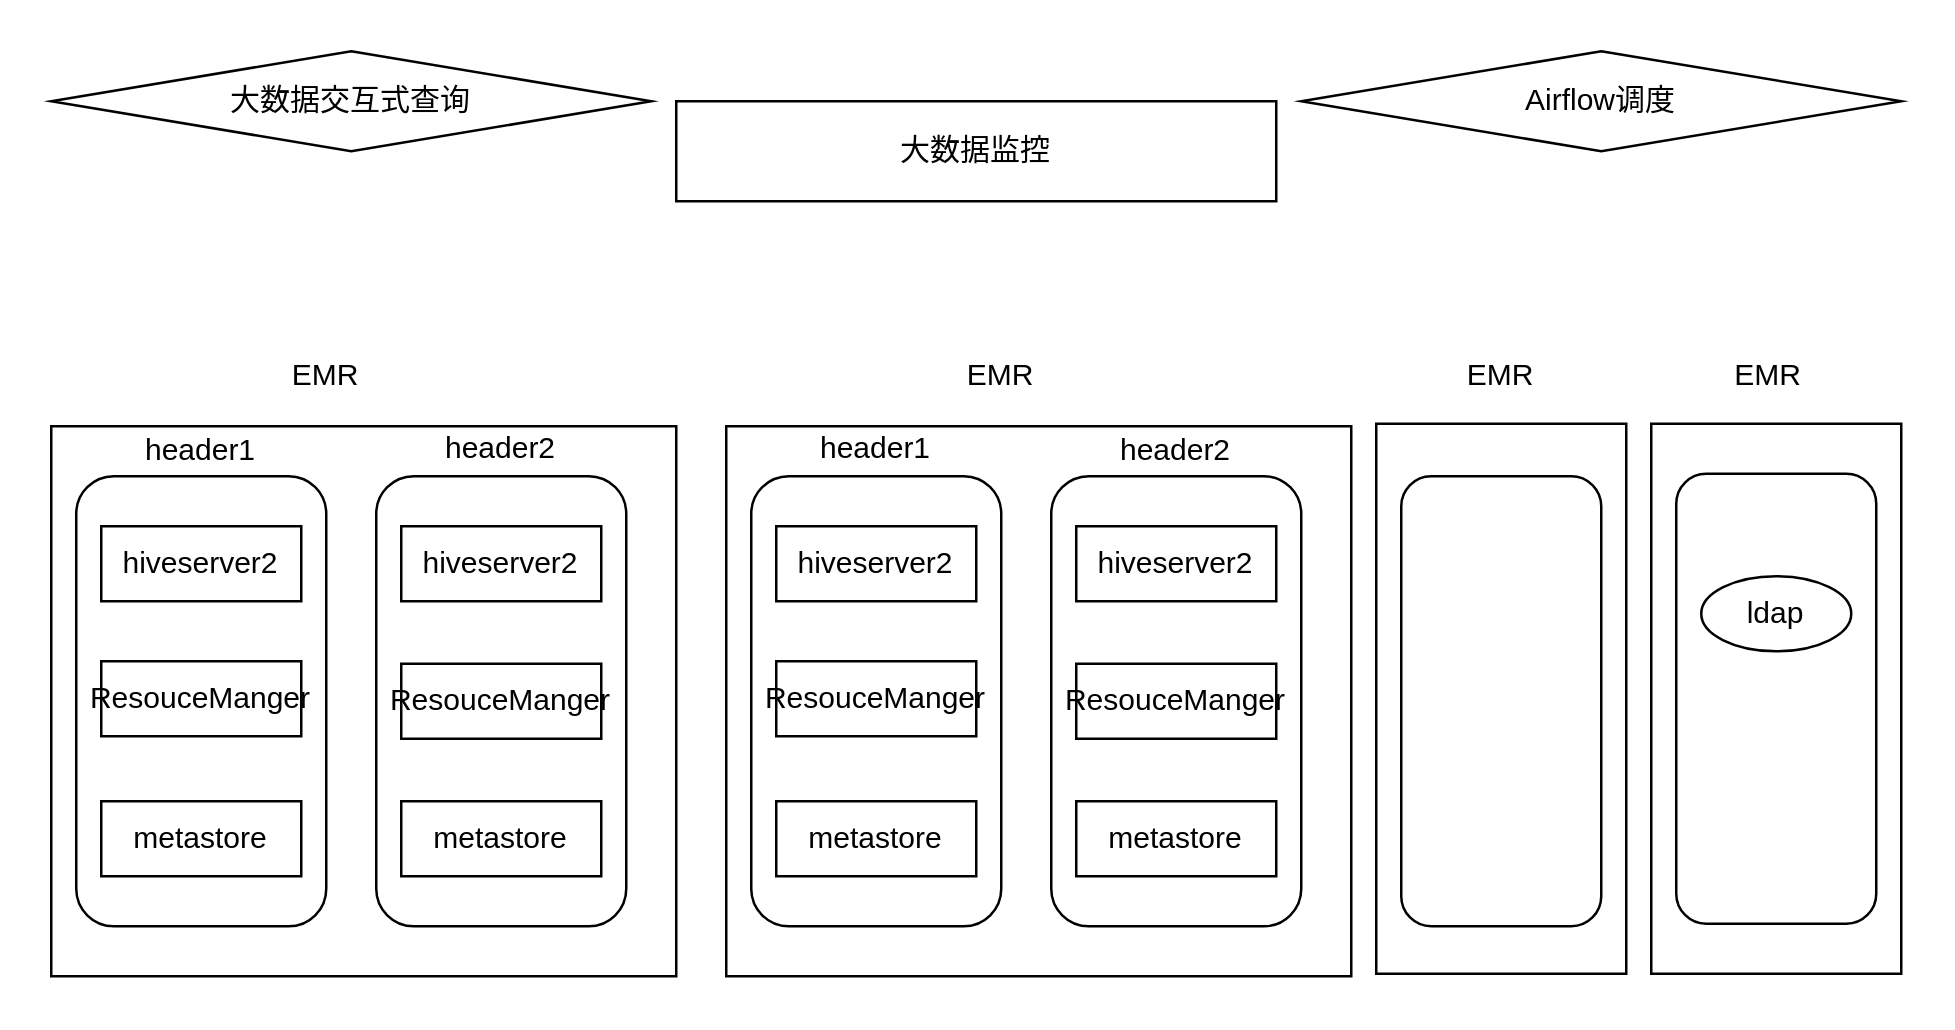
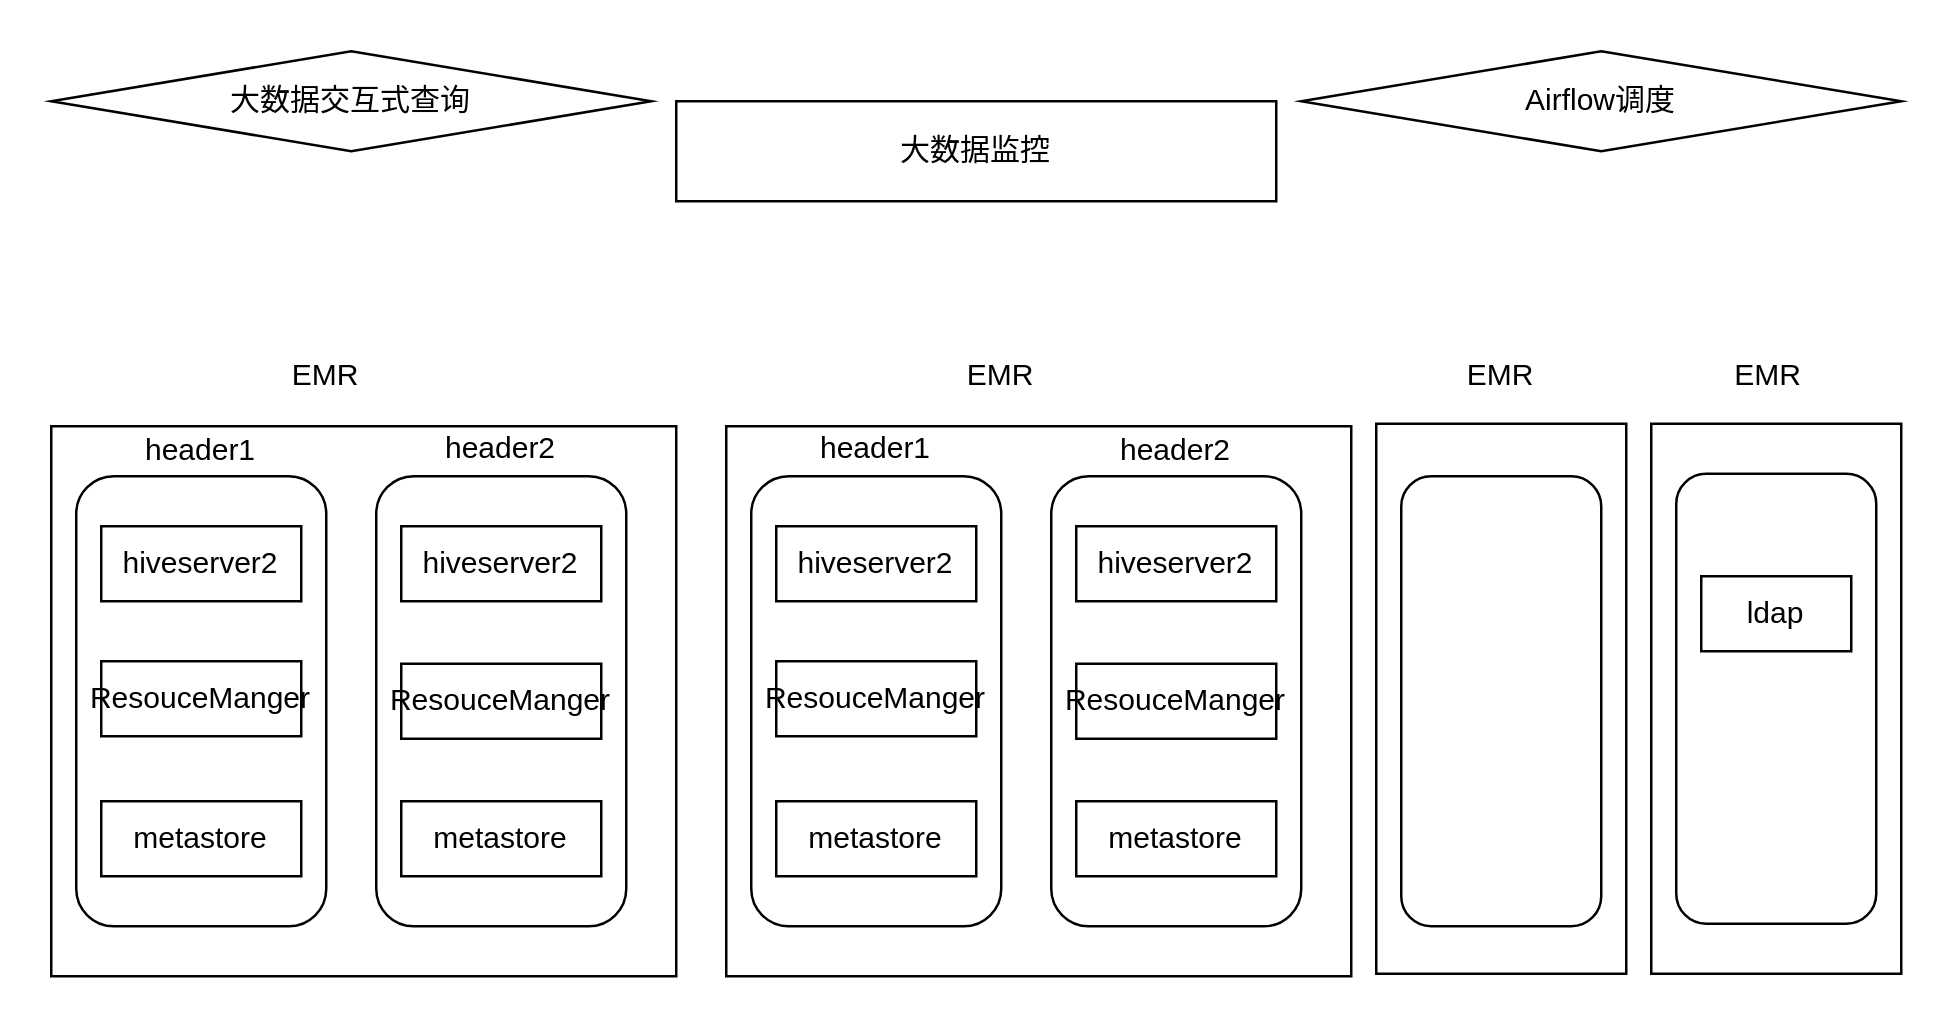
node "ldap": shape ellipse -> rectangle
